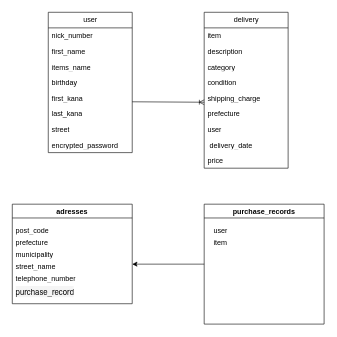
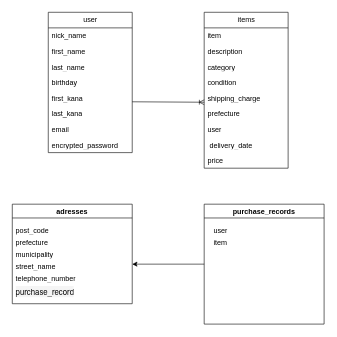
node "delivery": label "delivery" -> "items"
node "nick_number": label "nick_number" -> "nick_name"
node "items_name": label "items_name" -> "last_name"
node "street": label "street" -> "email"
